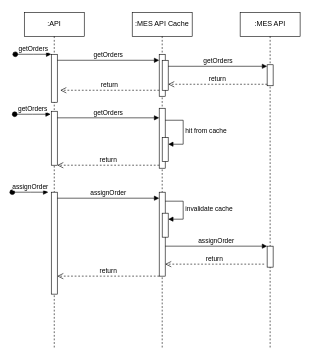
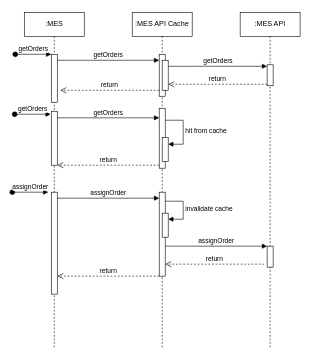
node ":API": label ":API" -> ":MES"
